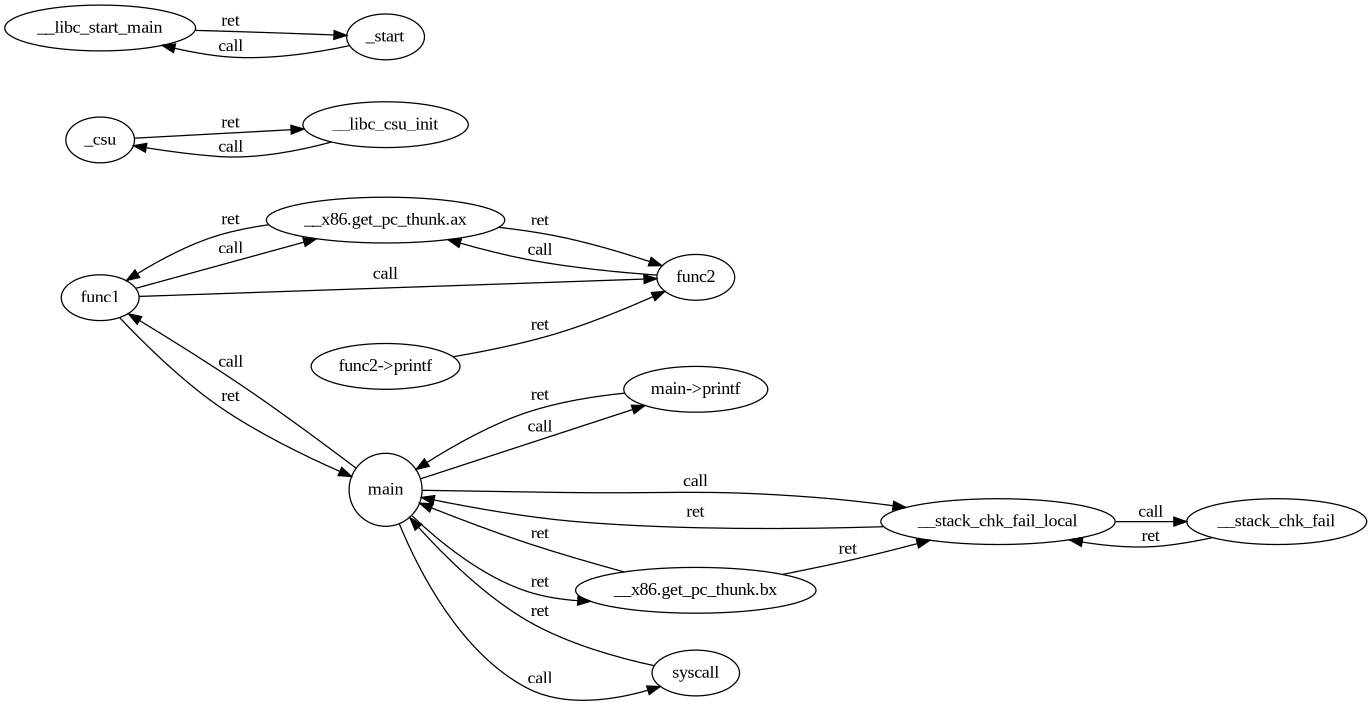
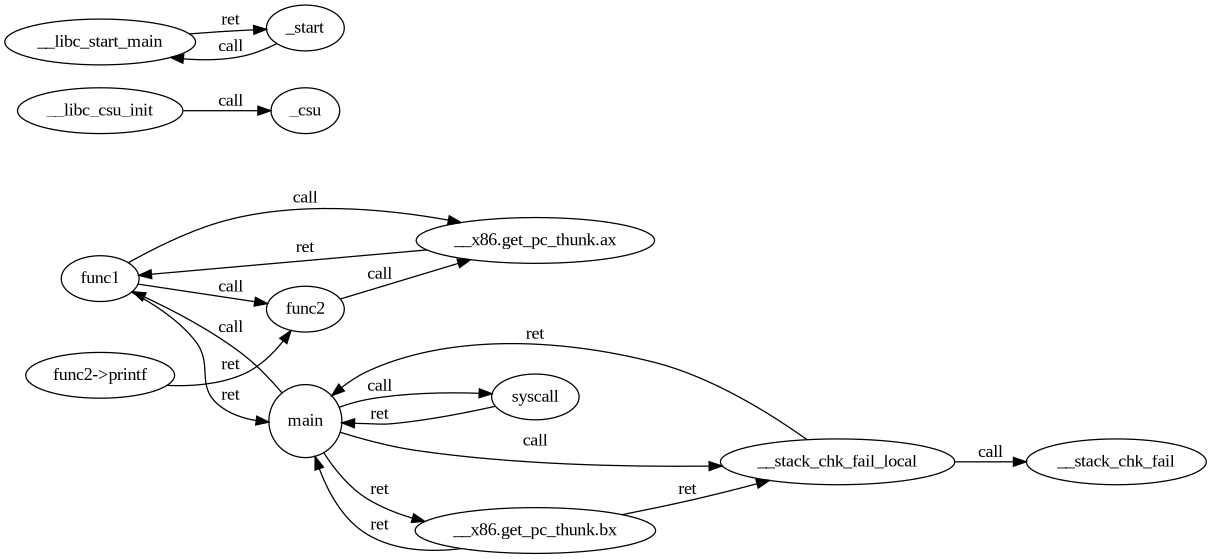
edge "_csu" -> "__libc_csu_init": removed, label "ret"
edge "__x86.get_pc_thunk.ax" -> "func2": removed, label "ret"
node "main->printf": removed
edge "__stack_chk_fail" -> "__stack_chk_fail_local": removed, label "ret"
